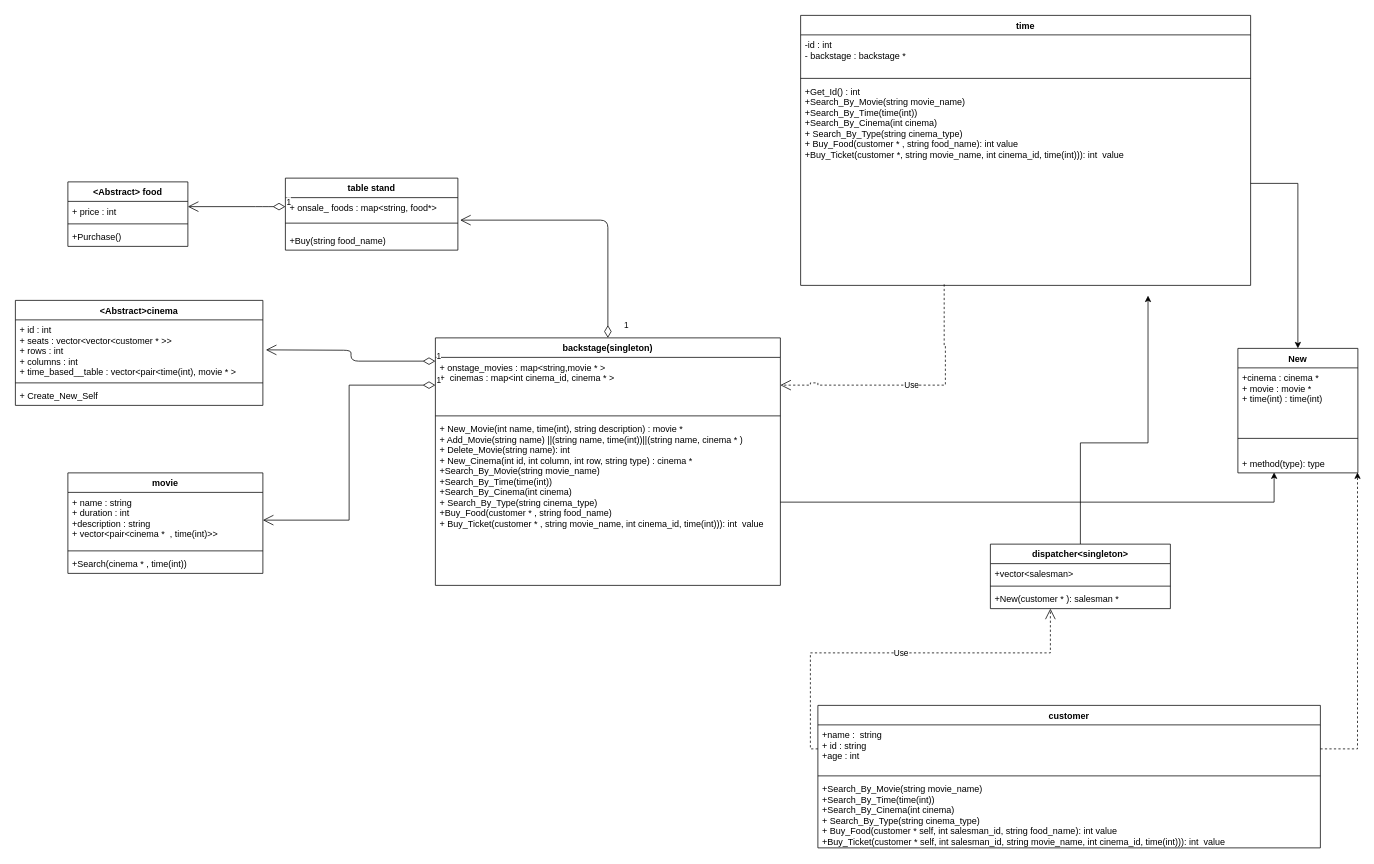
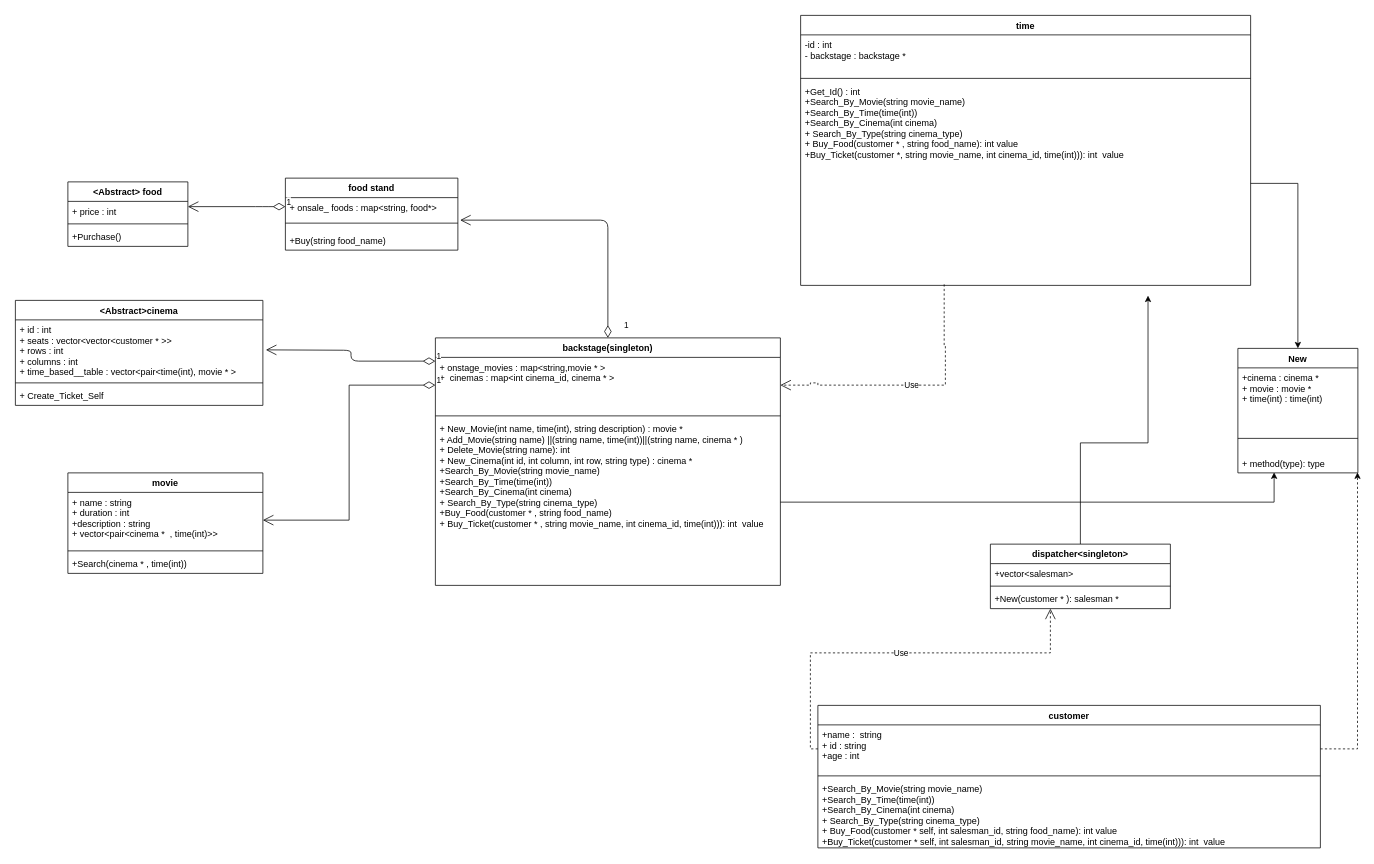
node "table stand": label "table stand" -> "food stand"
node "+ Create_New_Self": label "+ Create_New_Self" -> "+ Create_Ticket_Self"
